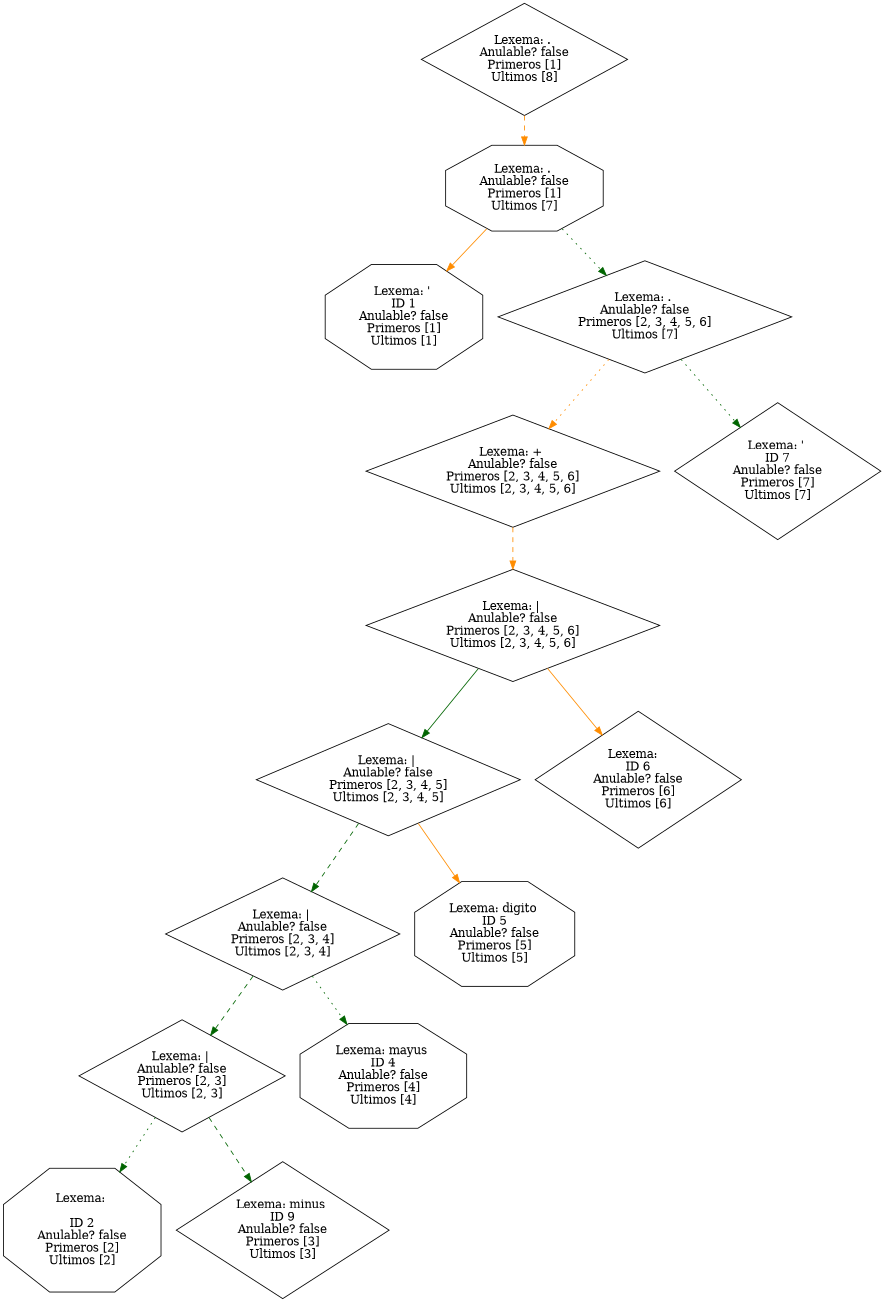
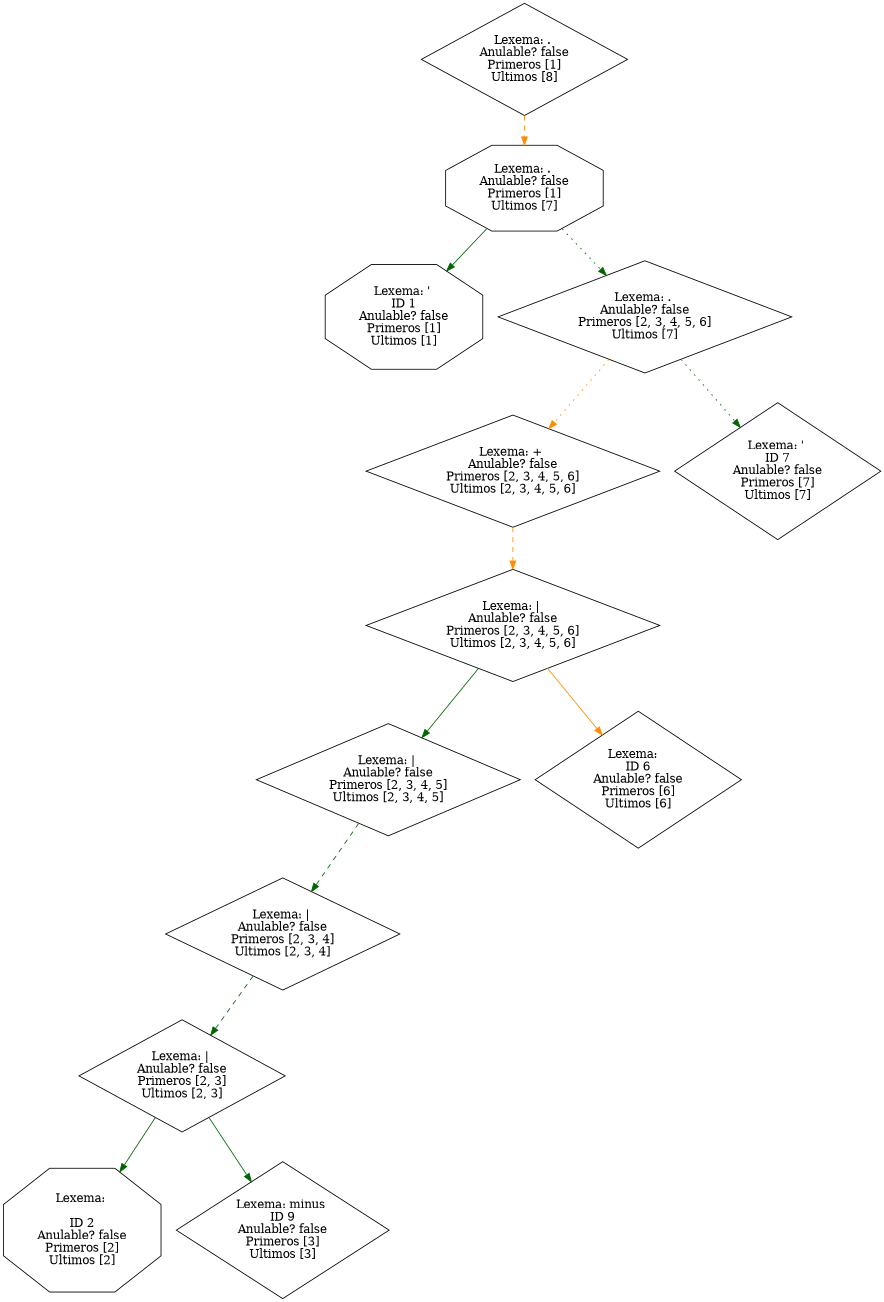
edge "Lexema: . Anulable? false Primeros [1] Ultimos [7]" -> "Lexema: ' ID 1 Anulable? false Primeros [1] Ultimos [1]": color darkorange -> darkgreen
node "Lexema: digito ID 5 Anulable? false Primeros [5] Ultimos [5]": removed
node "Lexema: mayus ID 4 Anulable? false Primeros [4] Ultimos [4]": removed
edge "Lexema: | Anulable? false Primeros [2, 3] Ultimos [2, 3]" -> "Lexema: ID 2 Anulable? false Primeros [2] Ultimos [2]": style dotted -> solid
edge "Lexema: | Anulable? false Primeros [2, 3] Ultimos [2, 3]" -> "Lexema: minus ID 9 Anulable? false Primeros [3] Ultimos [3]": style dashed -> solid
